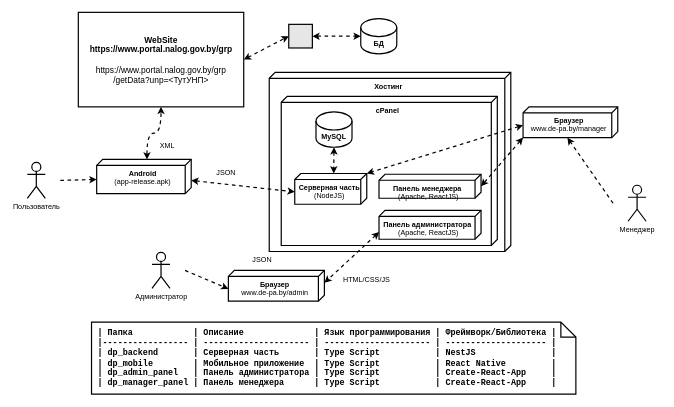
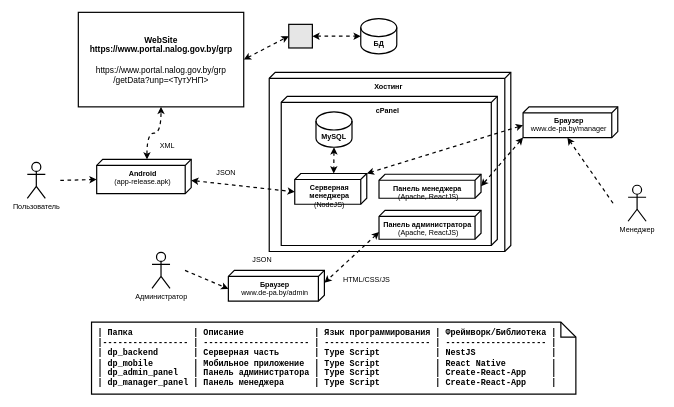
node "Серверная часть (NodeJS)": label "Серверная часть (NodeJS)" -> "Серверная менеджера (NodeJS)"
